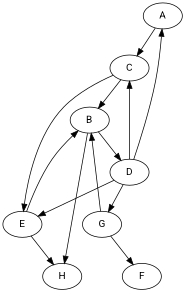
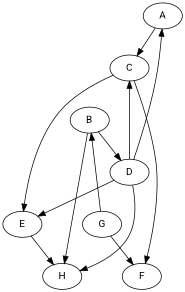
edge "C" -> "B": now "C" -> "F"
edge "E" -> "B": removed
edge "D" -> "G": now "D" -> "H"
